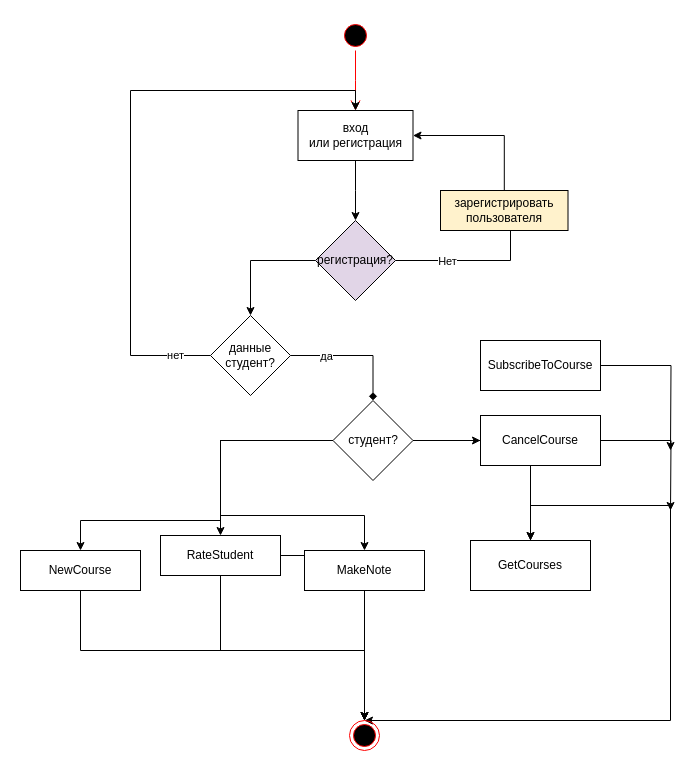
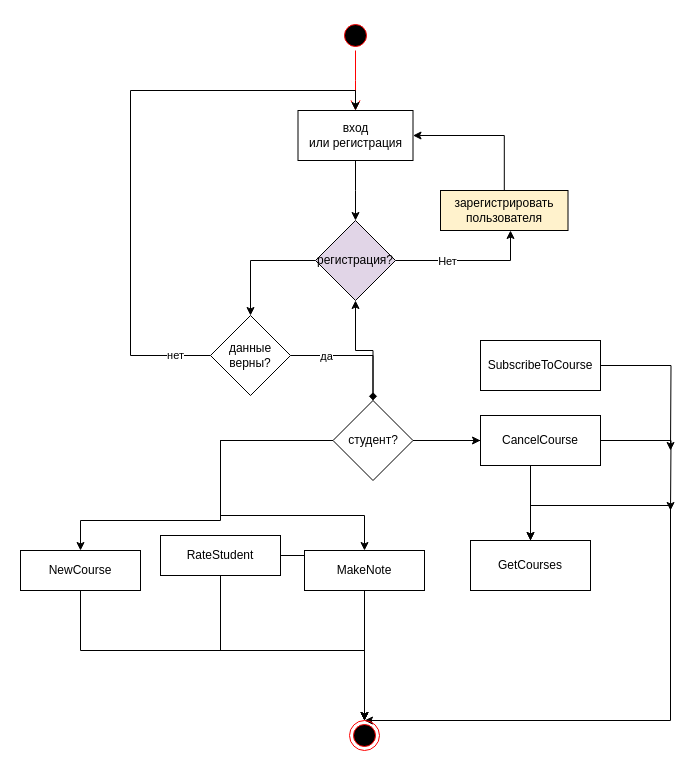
edge "зарегистрировать пользователя" -- "регистрация?": arrowhead none -> classic
node "данные студент?": label "данные студент?" -> "данные верны?"
edge "студент?" -> "RateStudent": now "студент?" -> "регистрация?"
